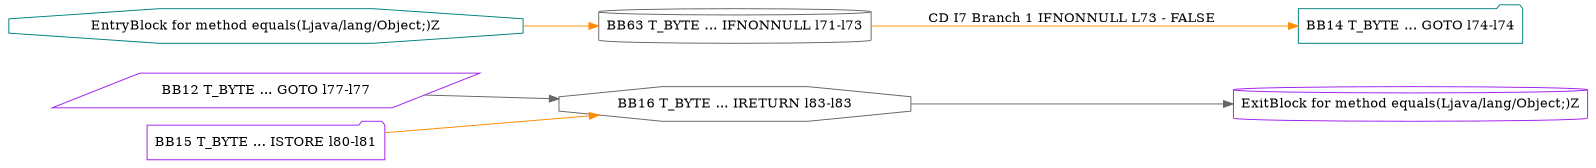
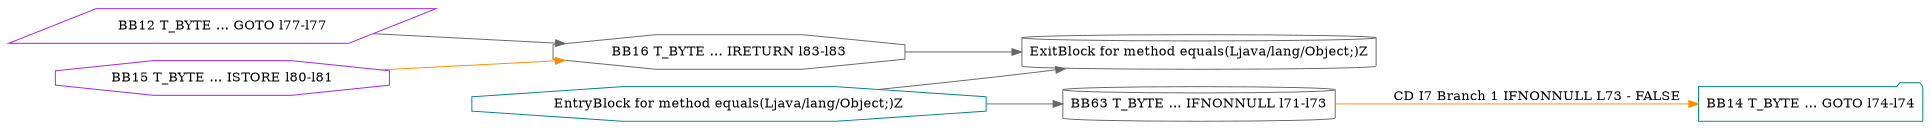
edge "EntryBlock for method equals(Ljava/lang/Object;)Z" -> "BB63 T_BYTE ... IFNONNULL l71-l73": color darkorange -> gray40
edge "EntryBlock for method equals(Ljava/lang/Object;)Z" -> "ExitBlock for method equals(Ljava/lang/Object;)Z": added
node "ExitBlock for method equals(Ljava/lang/Object;)Z": color purple -> gray40
node "BB15 T_BYTE ... ISTORE l80-l81": shape folder -> octagon
